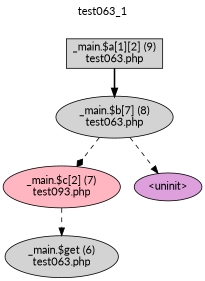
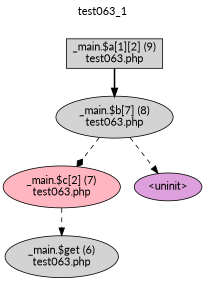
node "_main.$c[2] (7) test093.php": label "_main.$c[2] (7) test093.php" -> "_main.$c[2] (7) test063.php"
